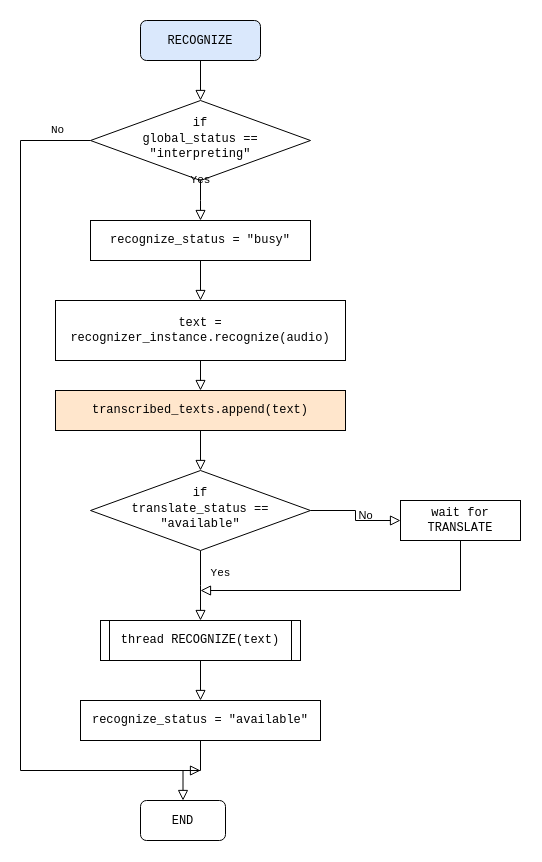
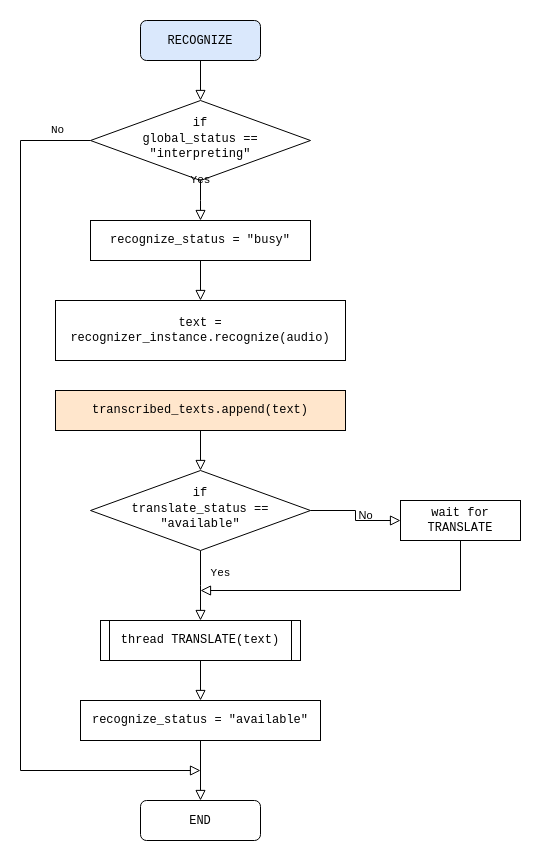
edge "text = recognizer_instance.recognize(audio)" -> "transcribed_texts.append(text)": removed
node "thread RECOGNIZE(text)": label "thread RECOGNIZE(text)" -> "thread TRANSLATE(text)"
node "END": size 85x40 -> 120x40
